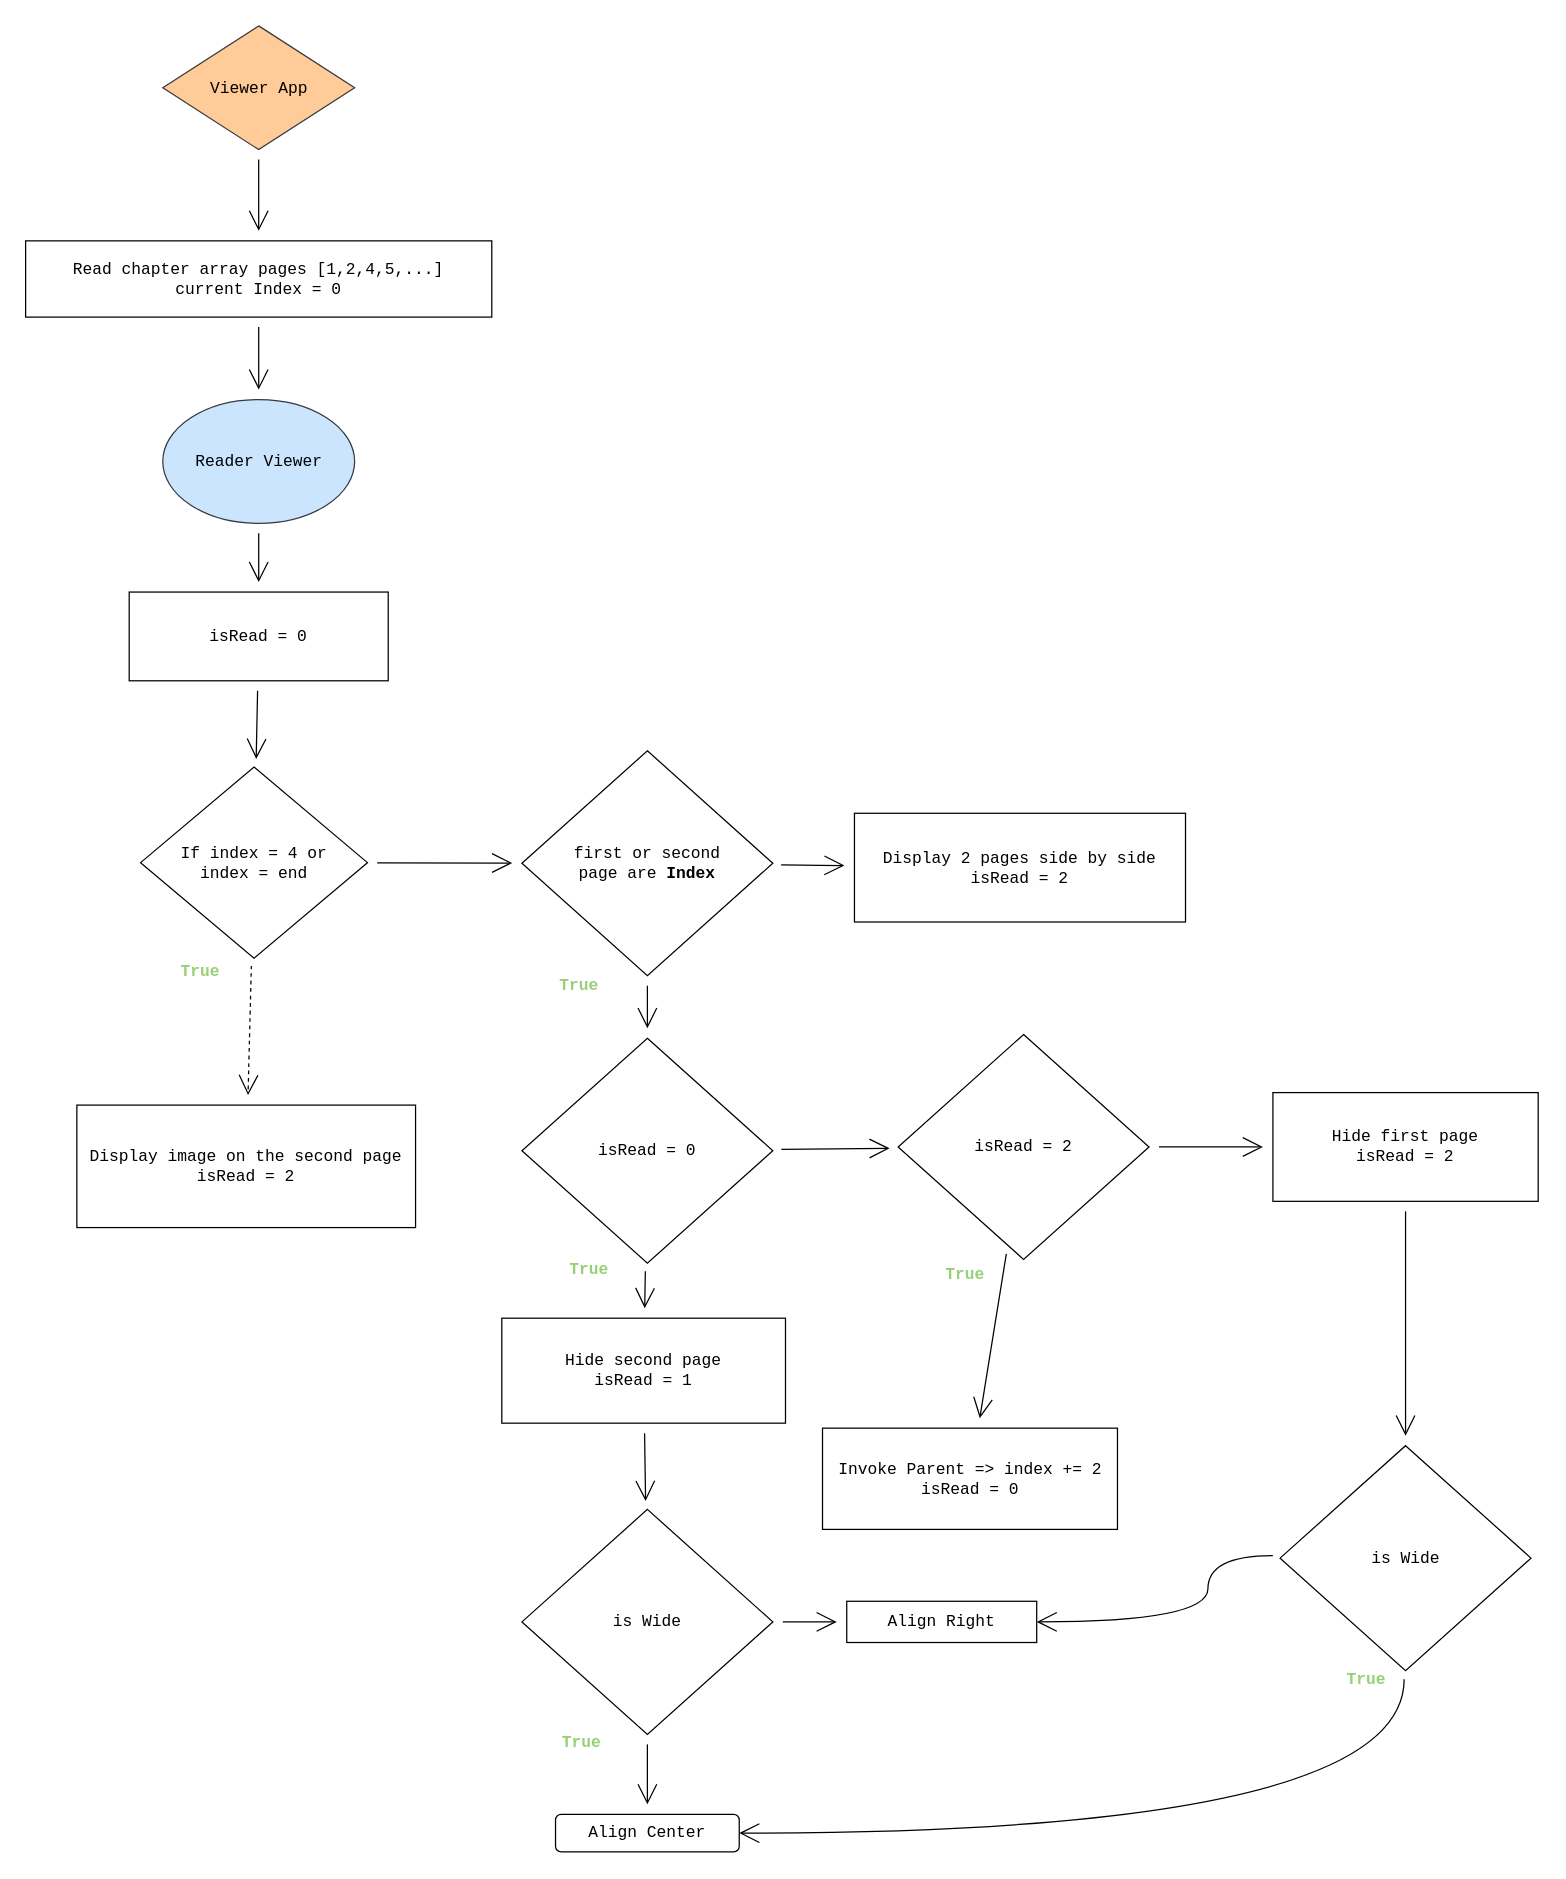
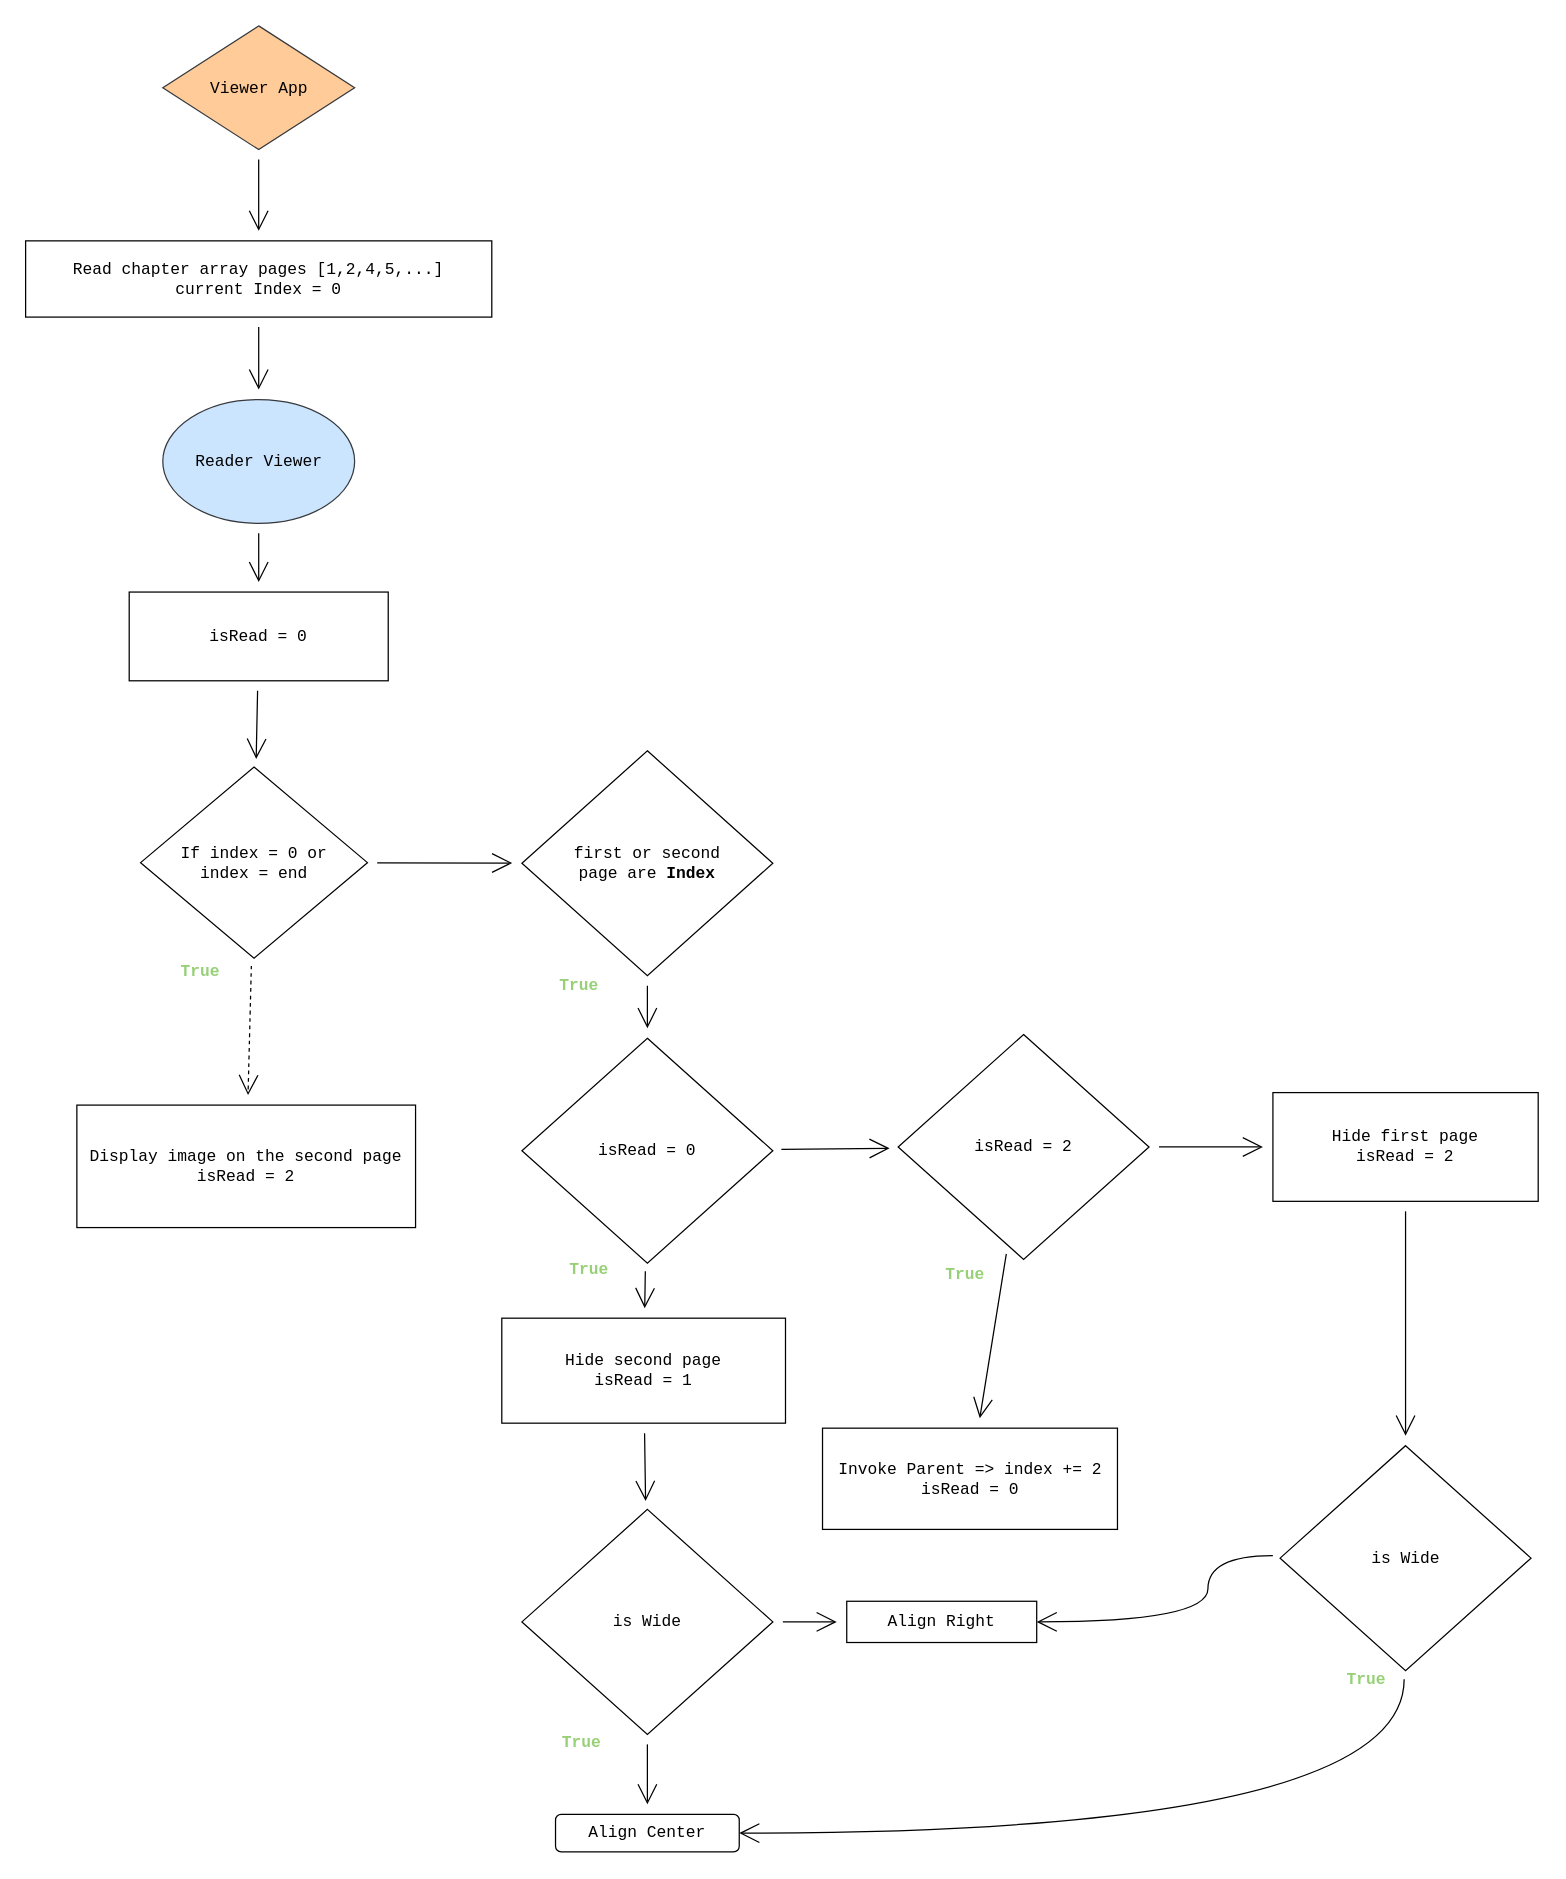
node "If index = 4 or index = end": label "If index = 4 or index = end" -> "If index = 0 or index = end"
edge "first or second page are Index" -> "Display 2 pages side by side isRead = 2": removed
node "Display 2 pages side by side isRead = 2": removed
